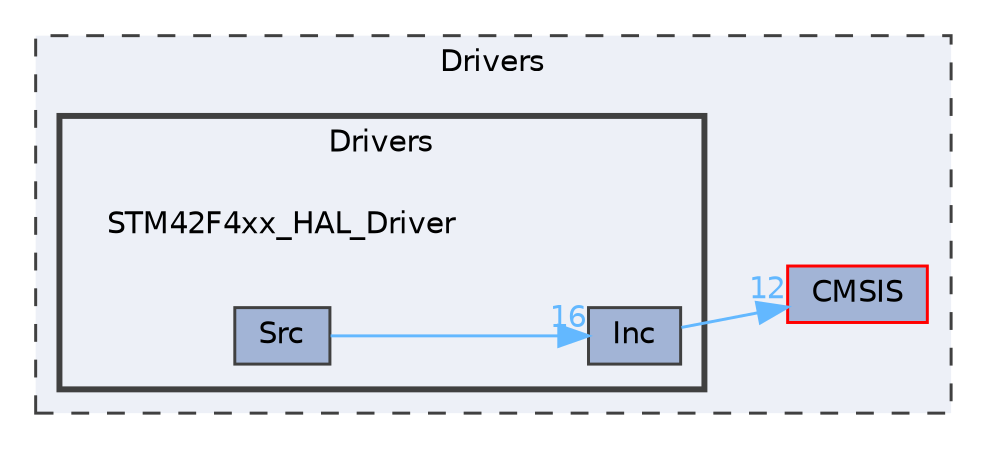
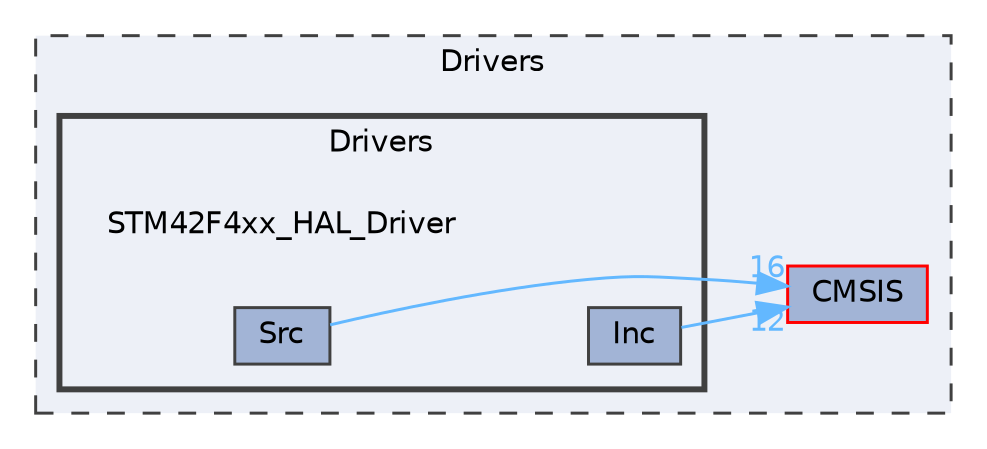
edge "Src" -> "Inc": now "Src" -> "CMSIS"
